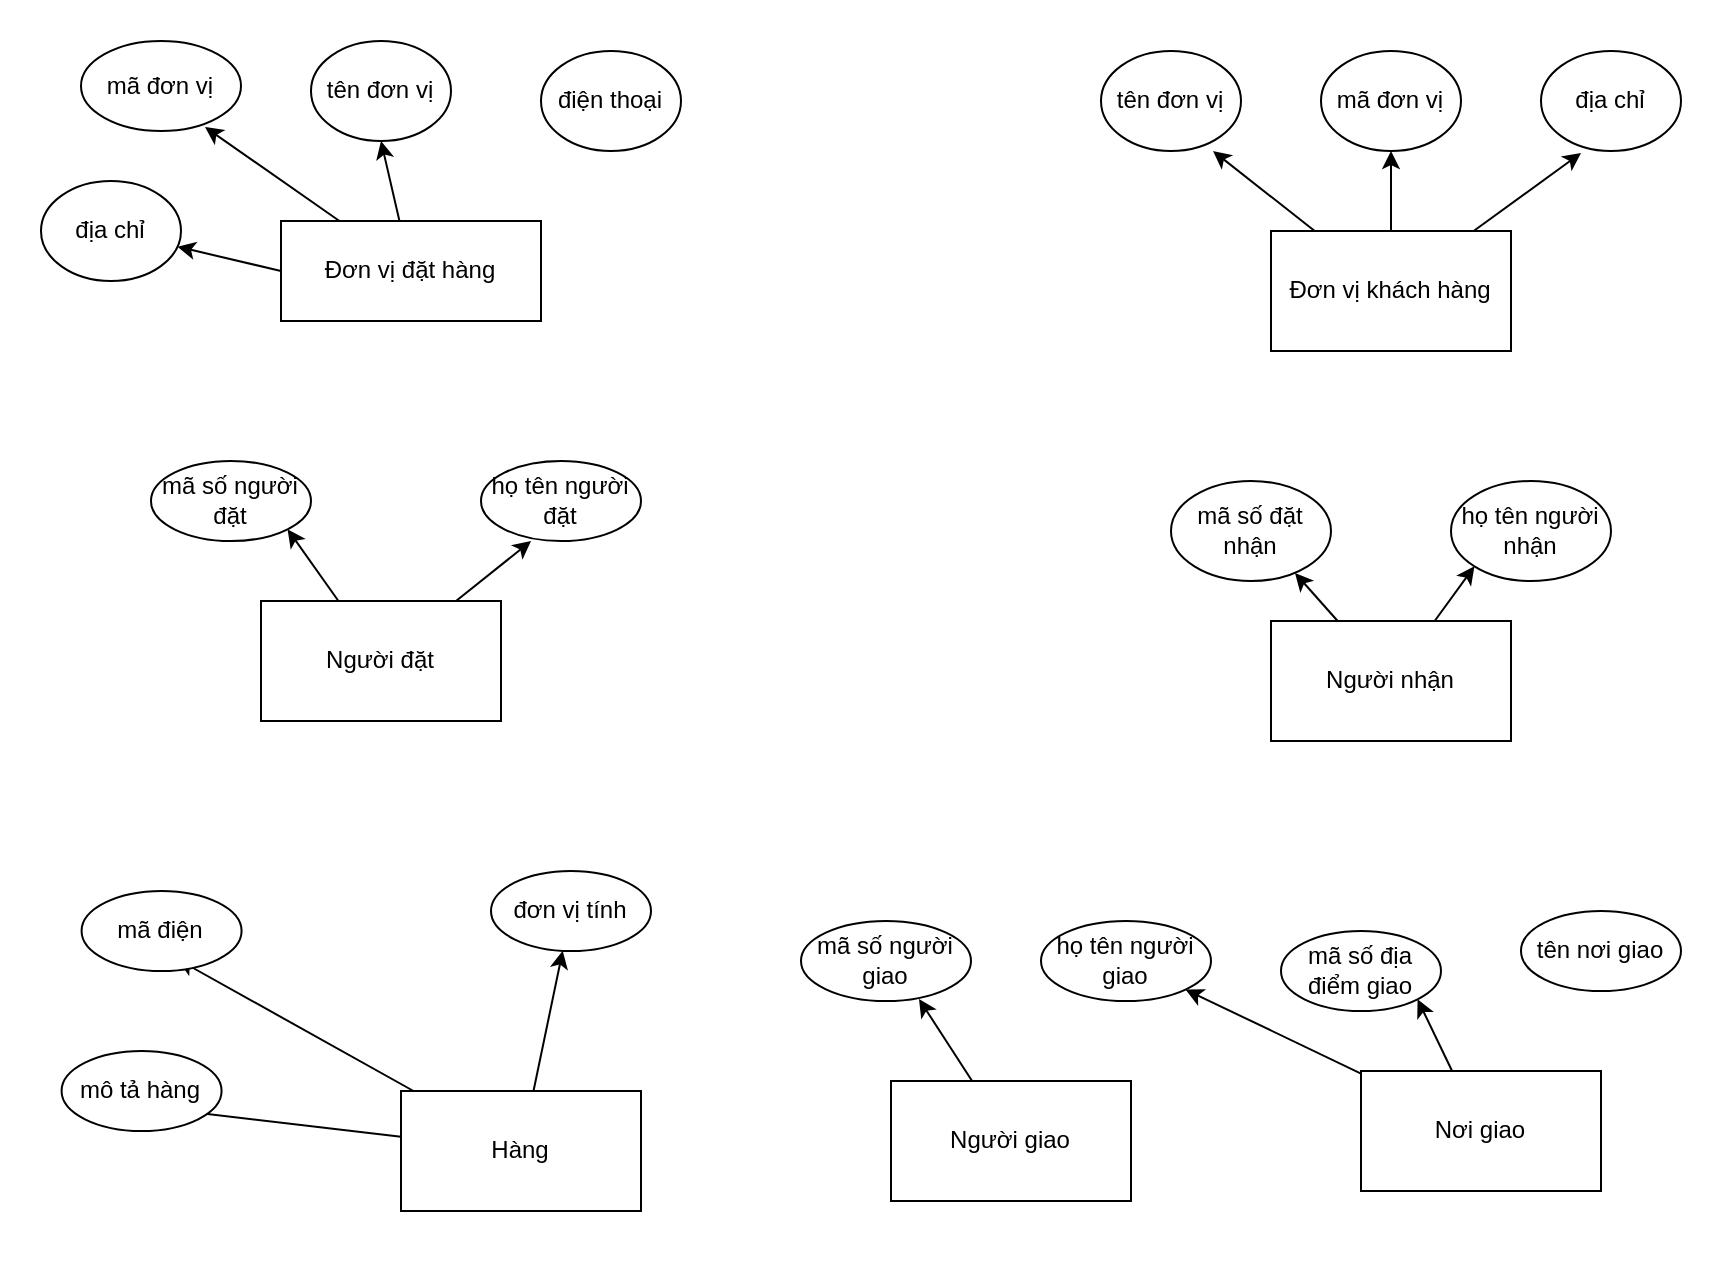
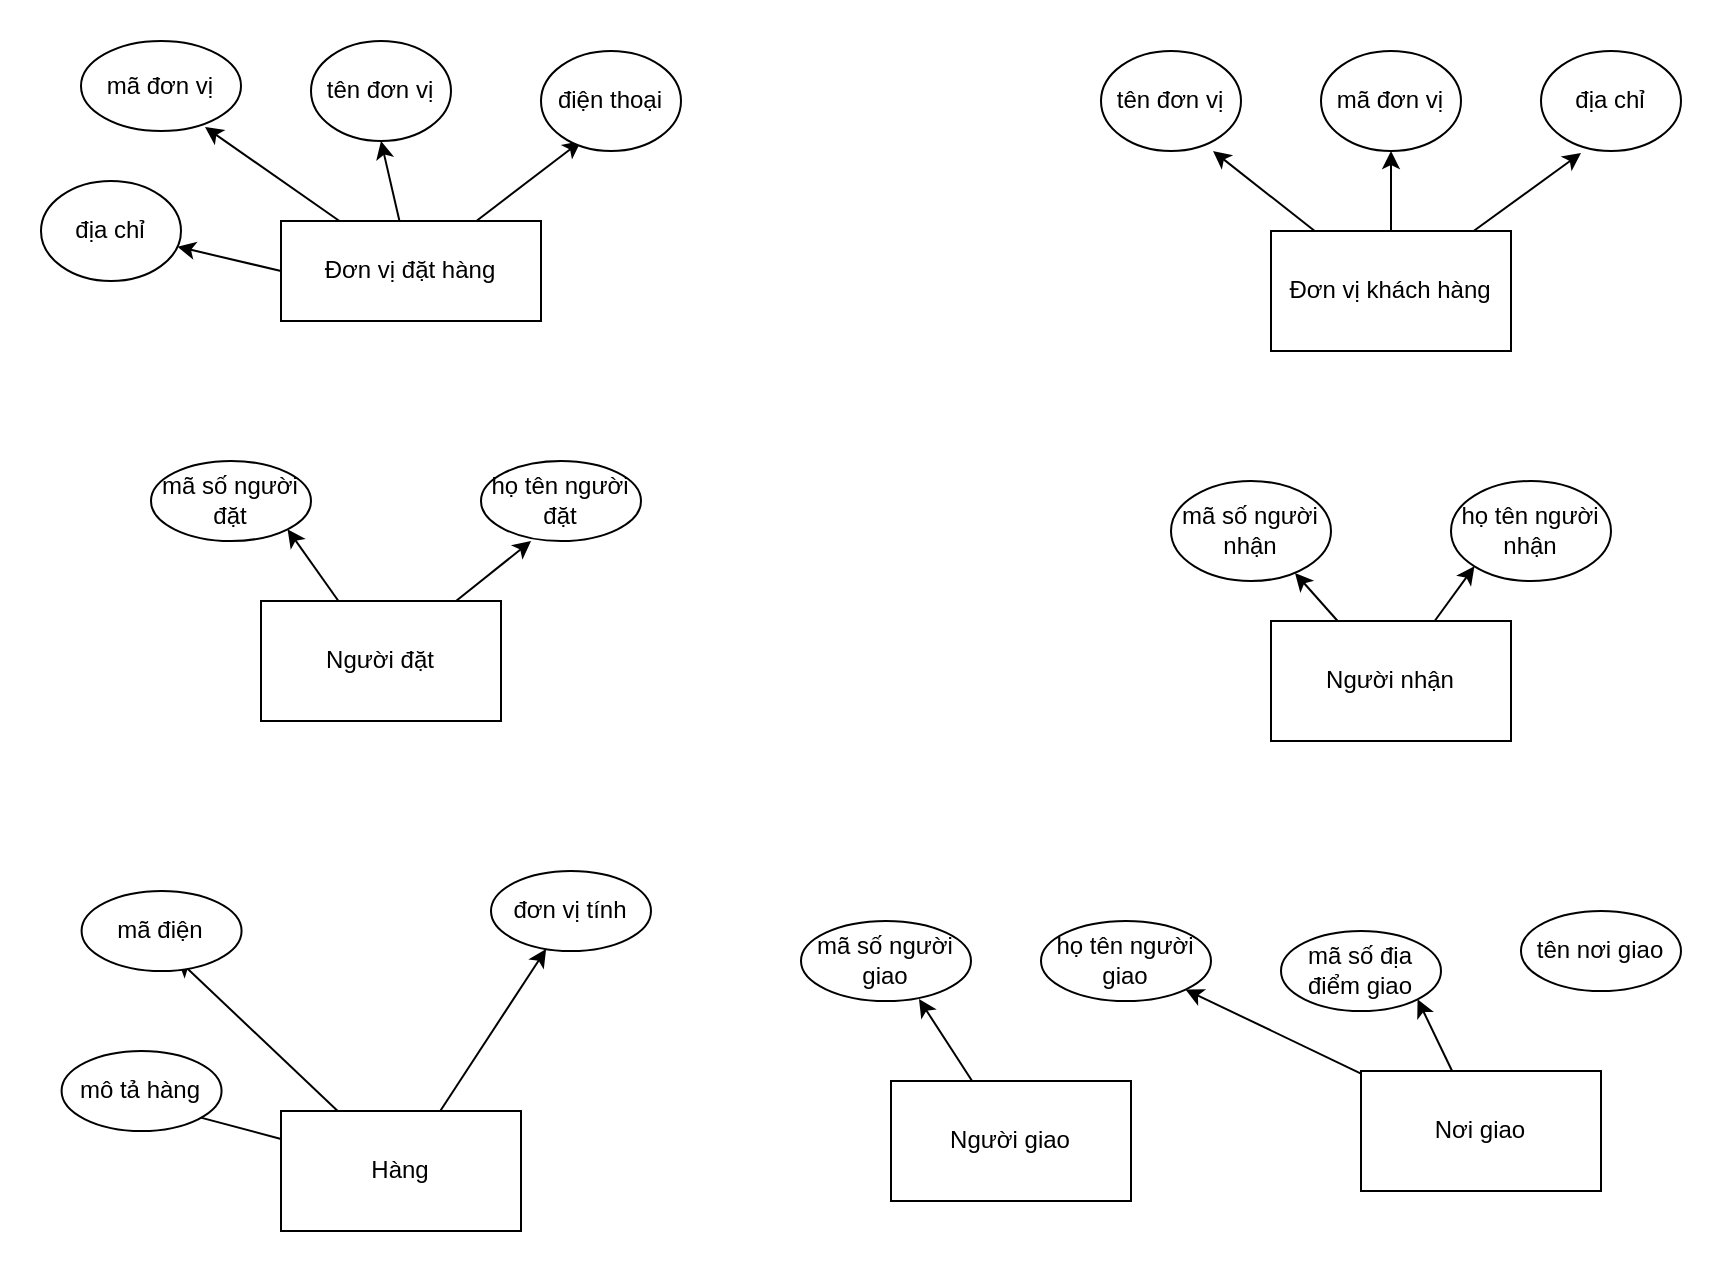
edge "Đơn vị đặt hàng" -> "điện thoại": added
node "mã số đặt nhận": label "mã số đặt nhận" -> "mã số người nhận"
node "Hàng": moved (521, 1151) -> (401, 1171)
